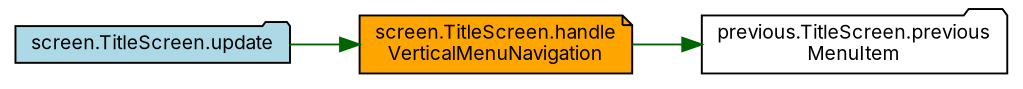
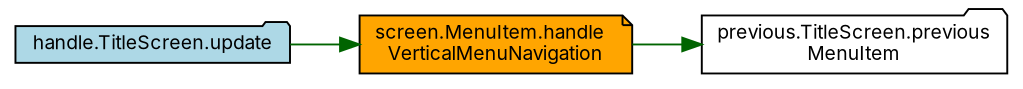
node "screen.TitleScreen.update": label "screen.TitleScreen.update" -> "handle.TitleScreen.update"
node "screen.TitleScreen.handle VerticalMenuNavigation": label "screen.TitleScreen.handle VerticalMenuNavigation" -> "screen.MenuItem.handle VerticalMenuNavigation"
